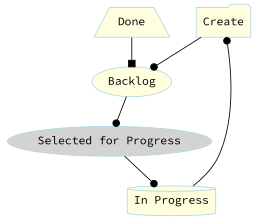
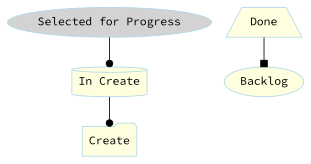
edge "Create" -> "Backlog": removed
edge "Backlog" -> "Selected for Progress": removed
node "In Progress": label "In Progress" -> "In Create"
